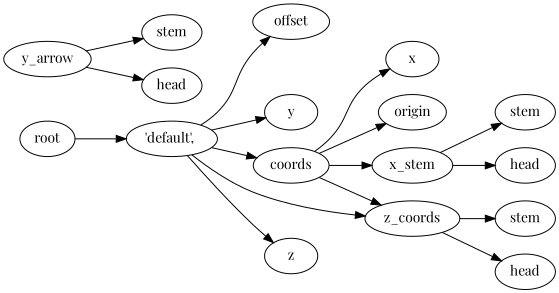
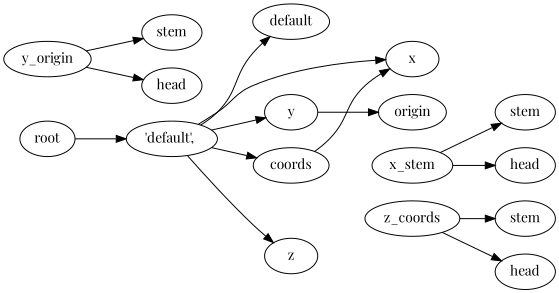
node "offset": label "offset" -> "default"
node "y_arrow": label "y_arrow" -> "y_origin"
edge "coords" -> "origin": now "y" -> "origin"
edge "coords" -> "x_stem": removed
edge "coords" -> "z_coords": removed
edge "'default'," -> "z_coords": now "'default'," -> "x"
